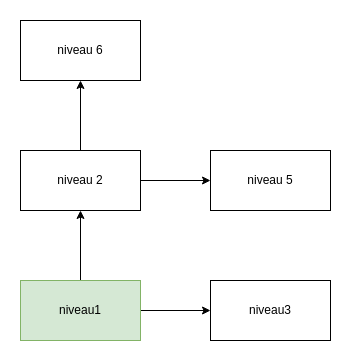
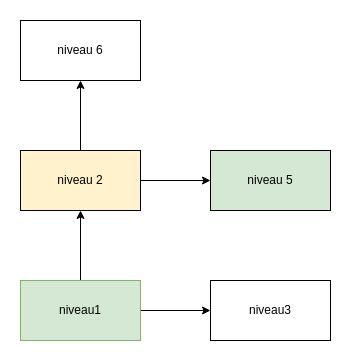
node "niveau 2": fillcolor #ffffff -> #fff2cc
node "niveau 5": fillcolor #ffffff -> #d5e8d4
